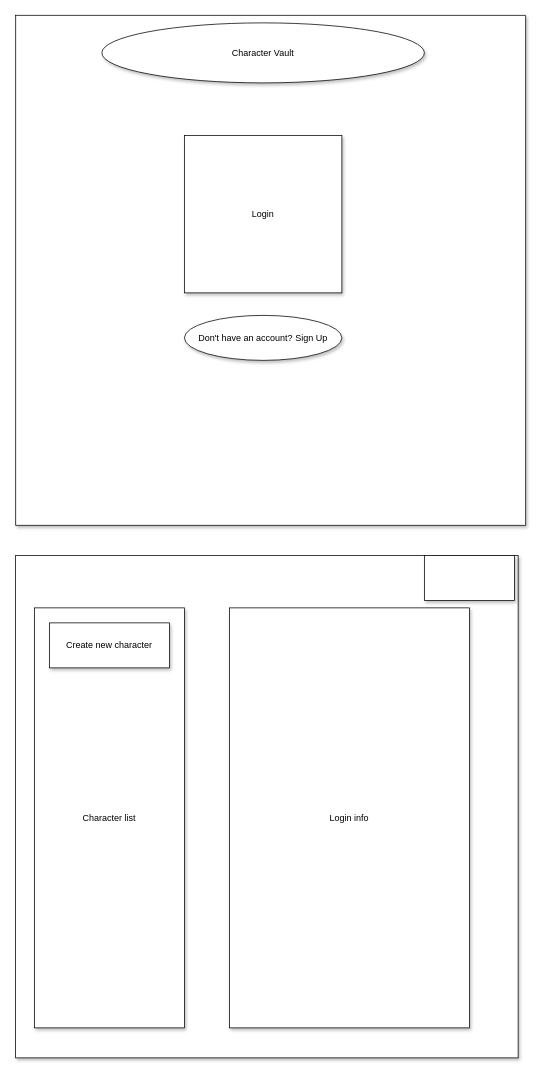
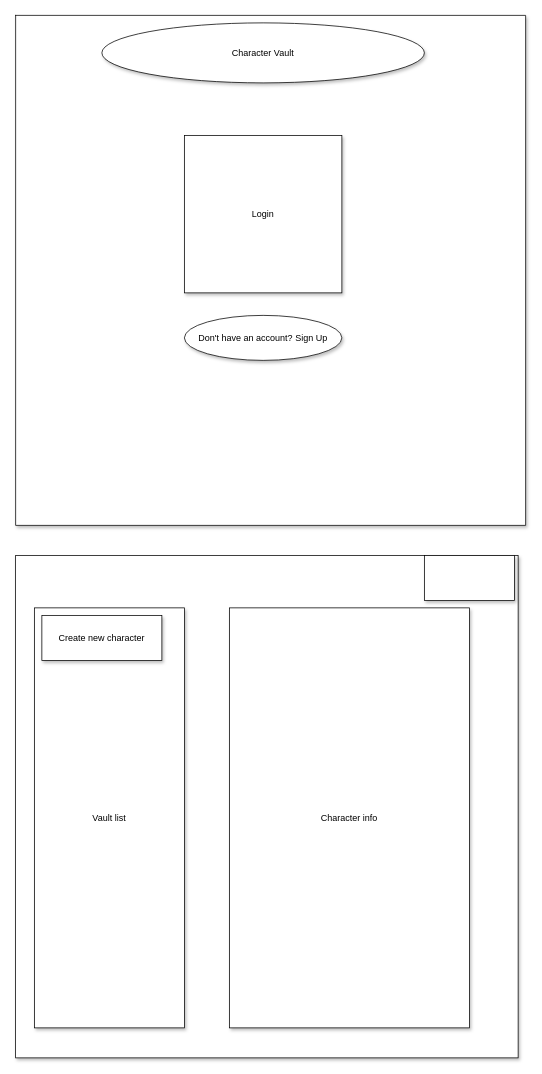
node "Create new character": moved (109, 645) -> (102, 638)
node "Character list": label "Character list" -> "Vault list"
node "Login info": label "Login info" -> "Character info"
